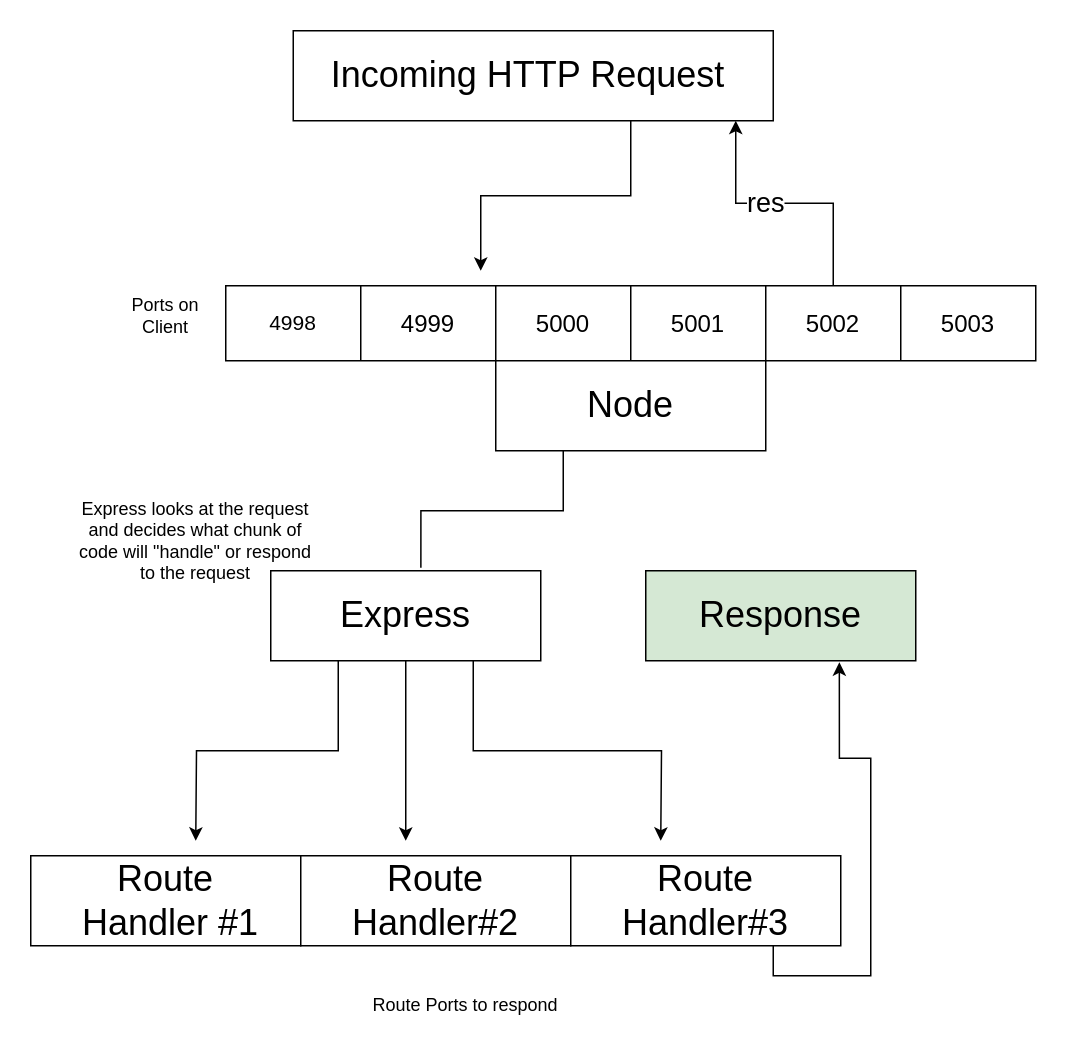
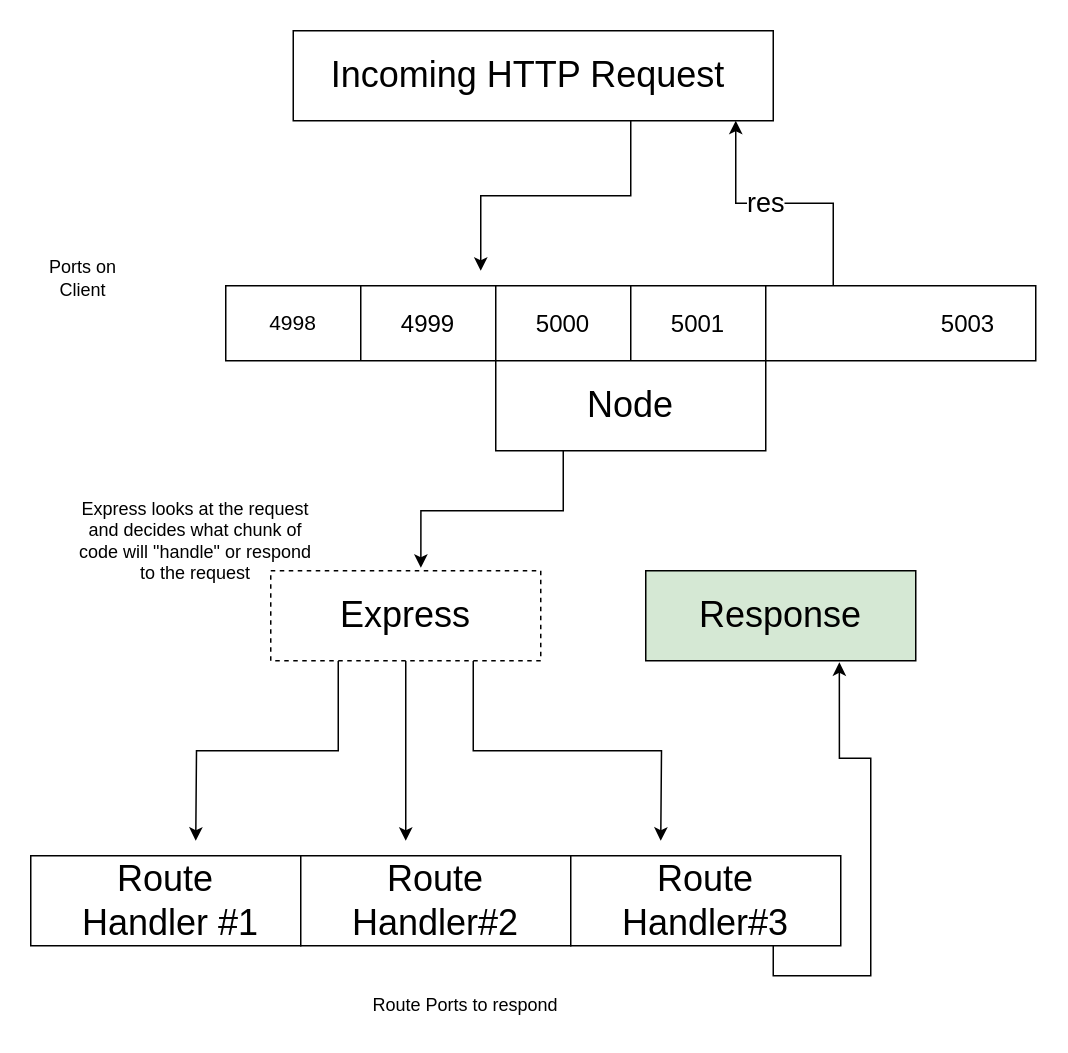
node "Ports on Client": moved (166, 316) -> (83, 278)
node "5002": removed
edge "Node" -- "Express": arrowhead none -> classic
node "Express": style solid -> dashed
